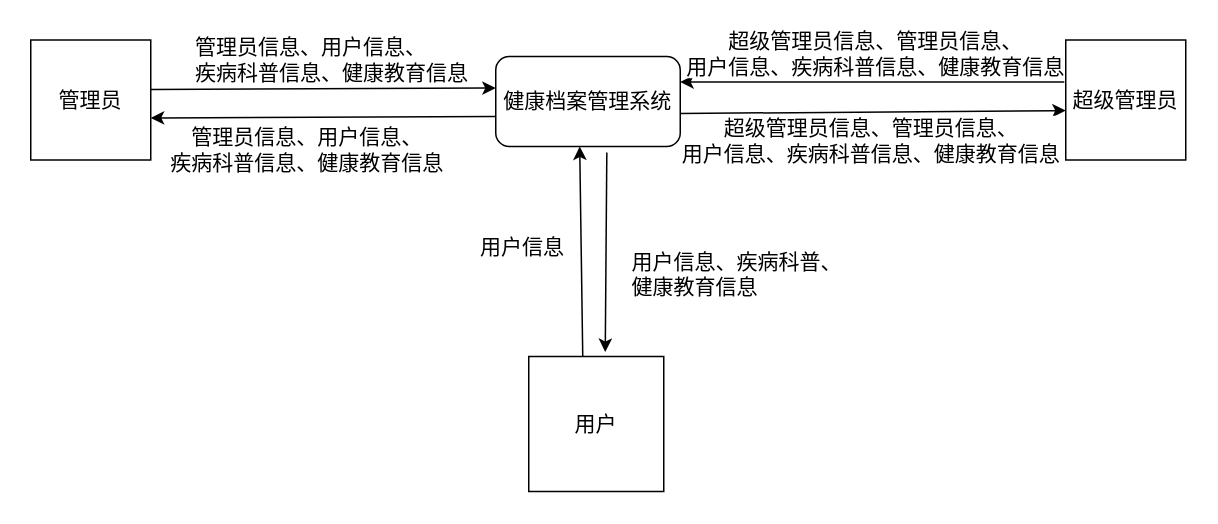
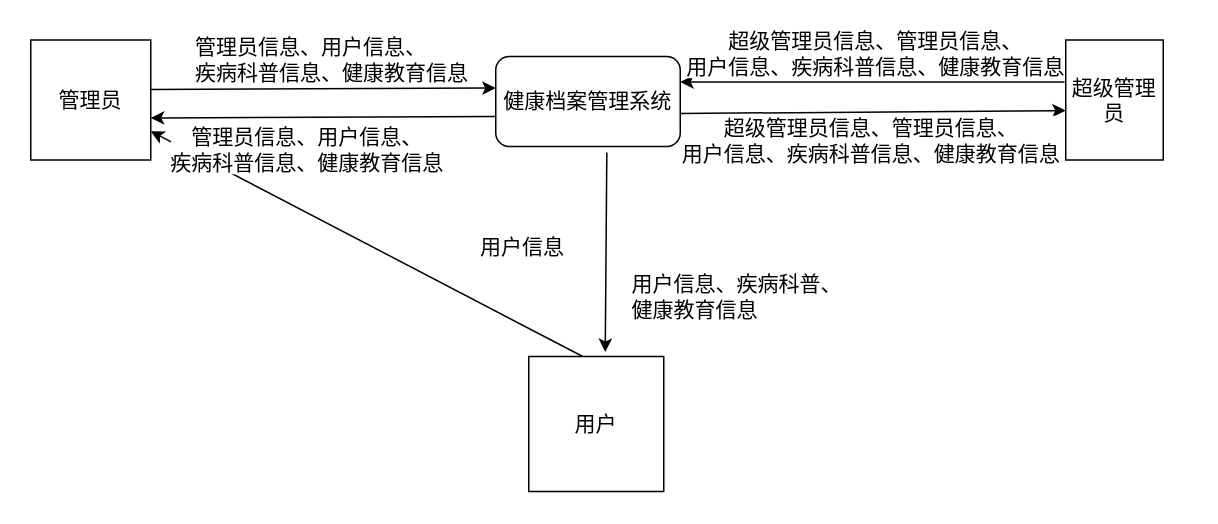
node "超级管理员": size 120x120 -> 98x120
edge "用户" -> "健康档案管理系统": now "用户" -> "管理员"
node "用户信息、疾病科普、 健康教育信息": moved (749, 268) -> (749, 290)
